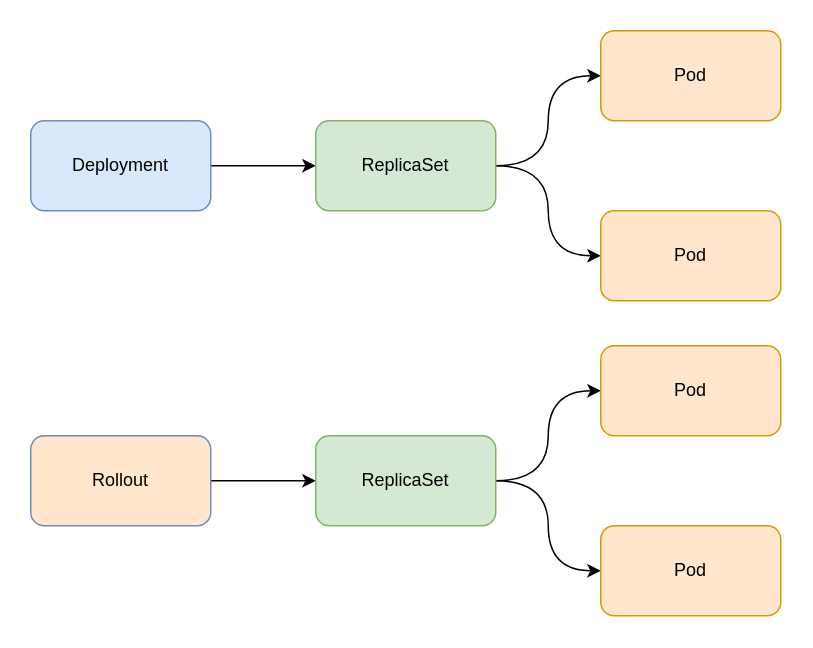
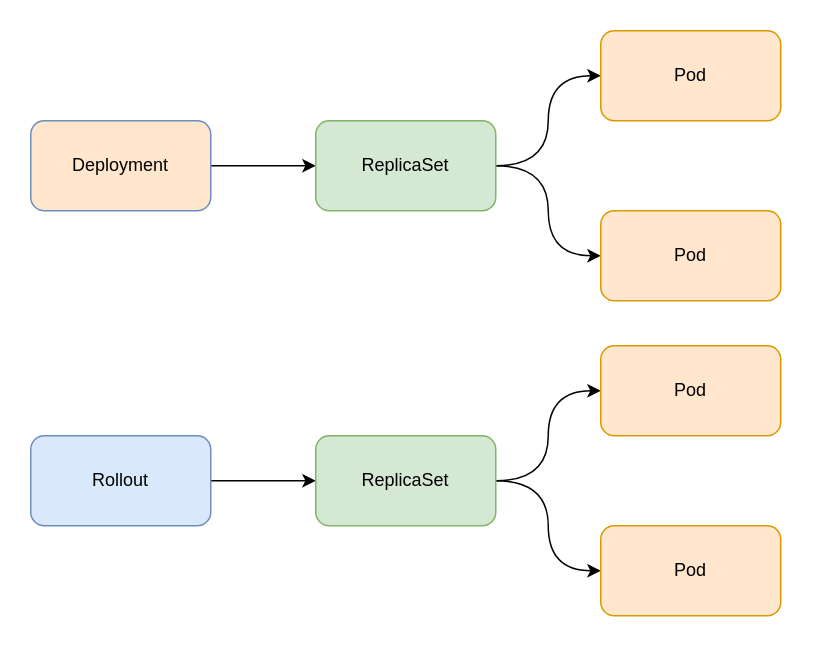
node "Deployment": fillcolor #dae8fc -> #ffe6cc
node "Rollout": fillcolor #ffe6cc -> #dae8fc
